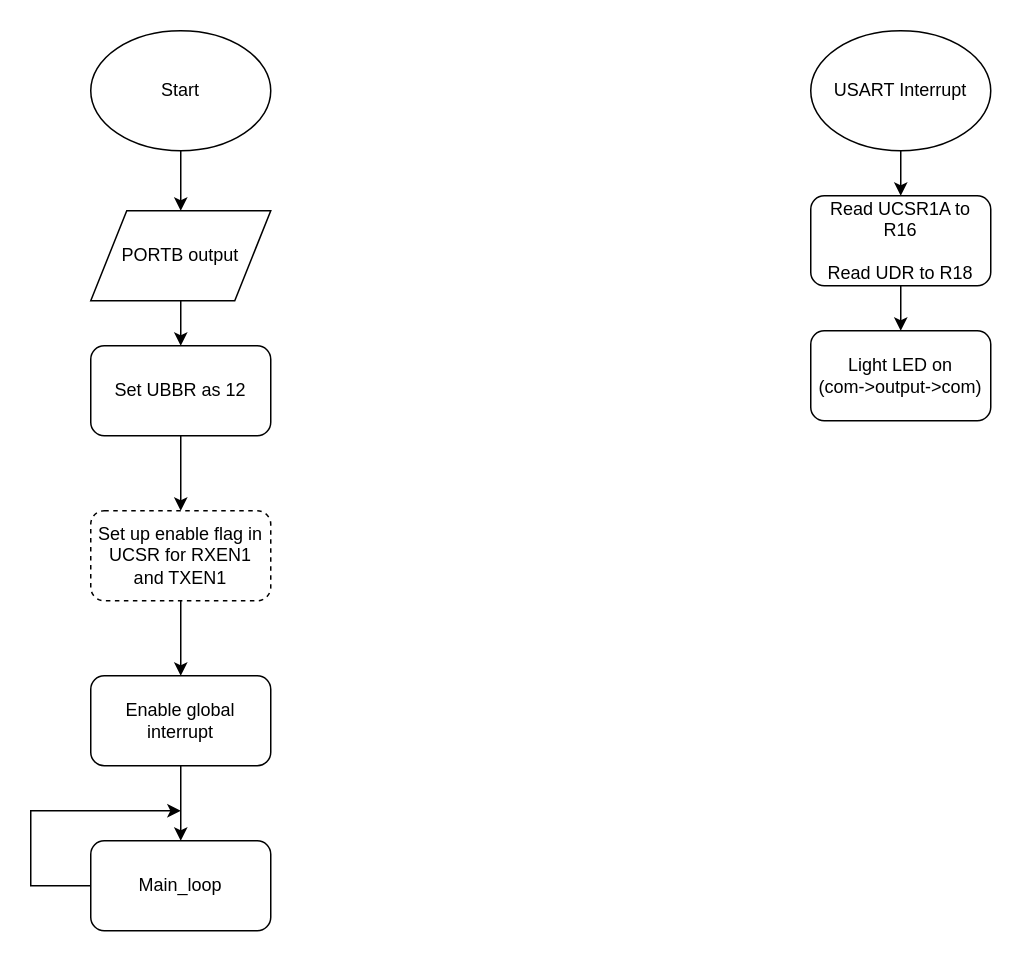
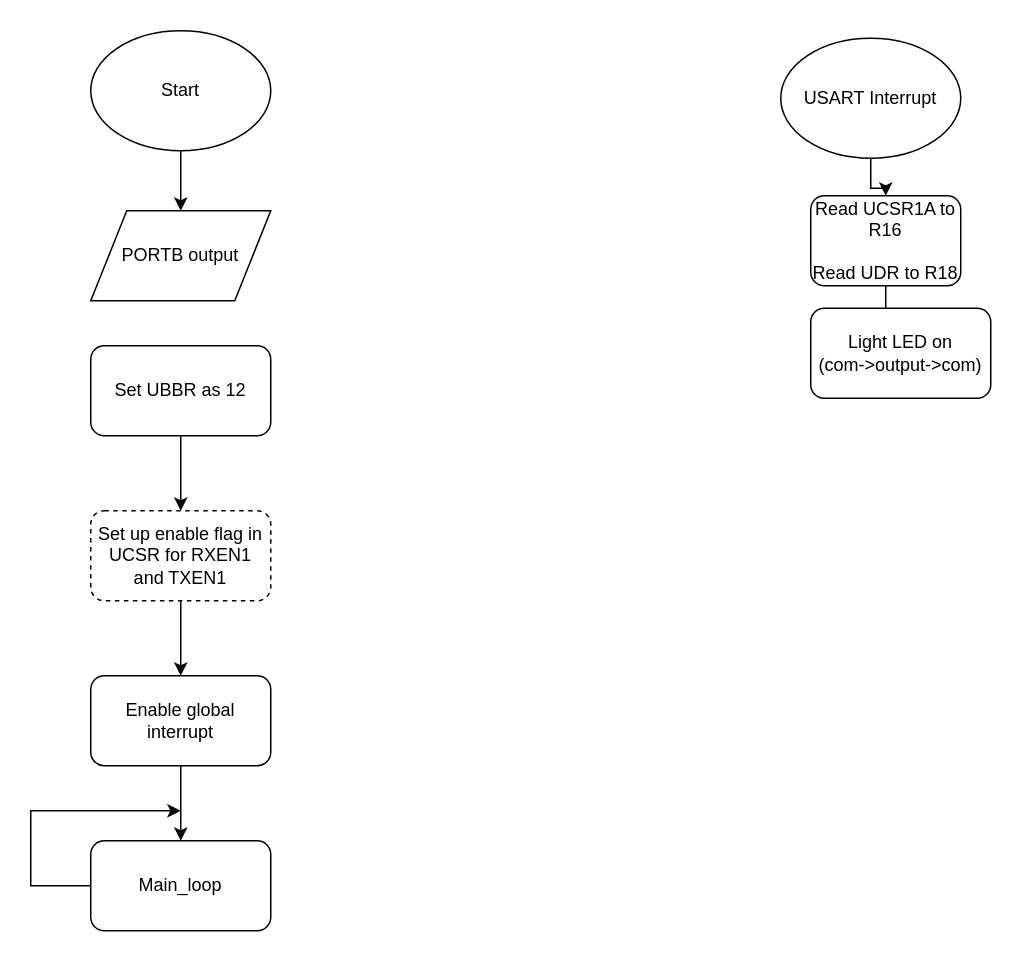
node "USART Interrupt": moved (901, 91) -> (871, 98)
node "Read UCSR1A to R16 Read UDR to R18": size 180x90 -> 150x90
edge "PORTB output" -> "Set UBBR as 12": removed
node "Light LED on (com->output->com)": moved (901, 376) -> (901, 353)
